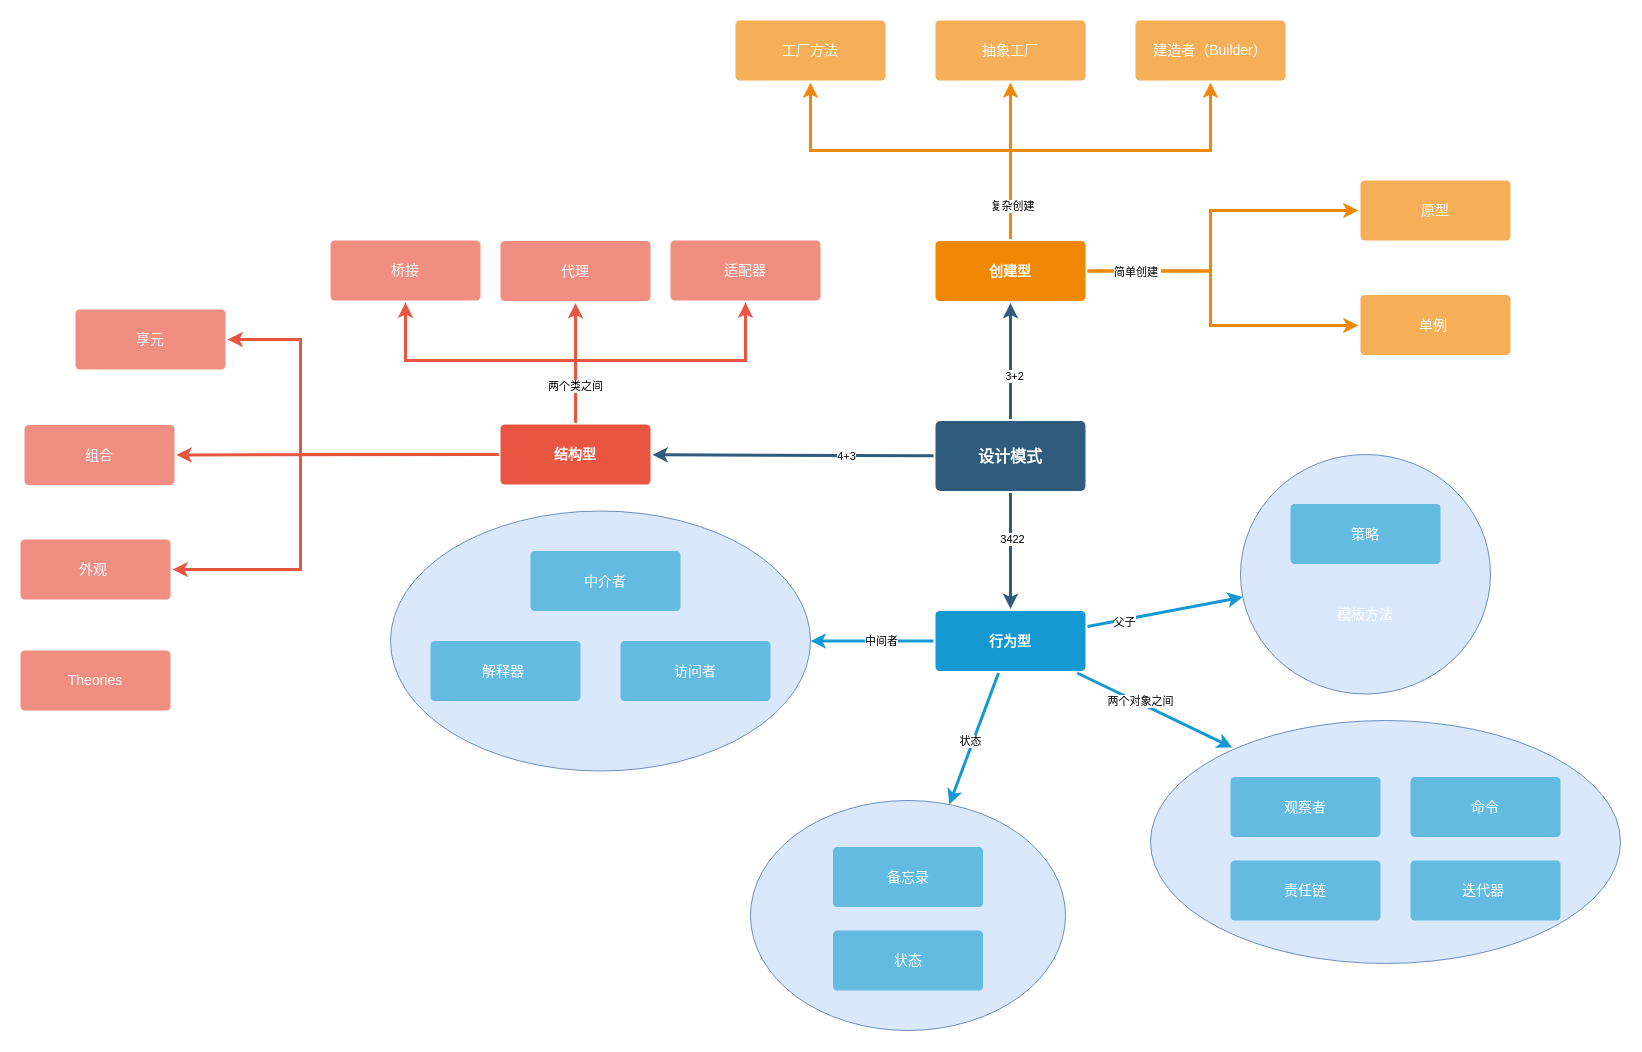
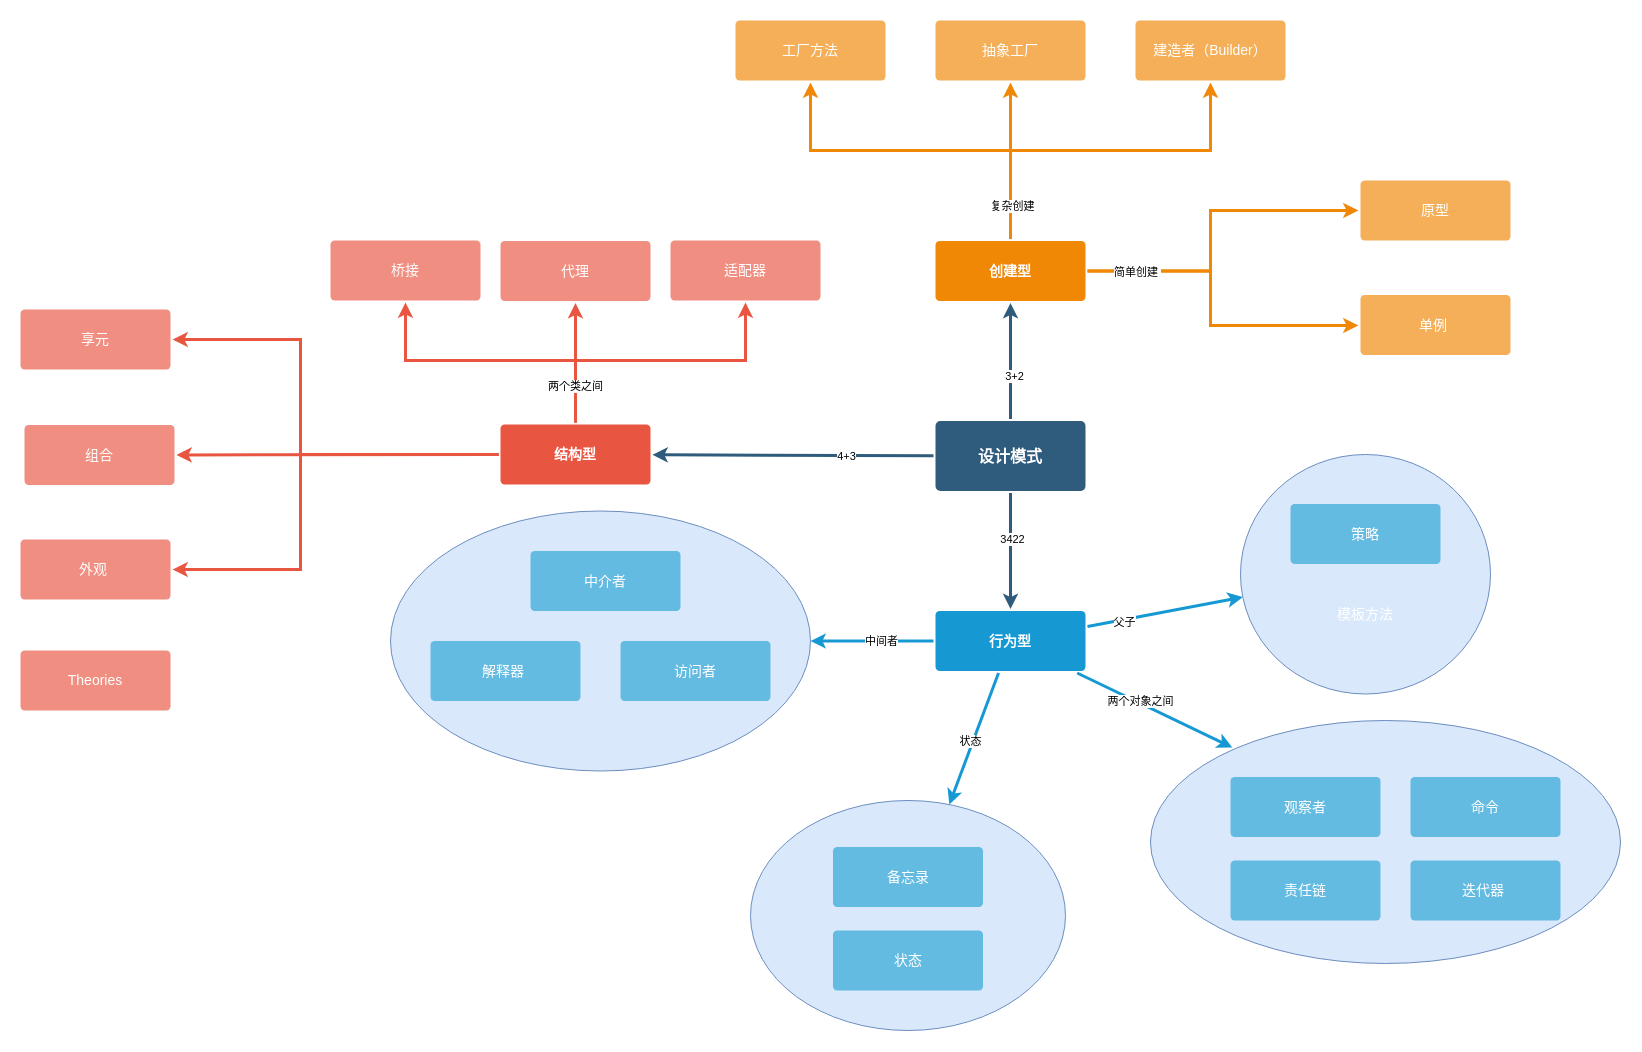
node "享元": moved (151, 340) -> (96, 340)
